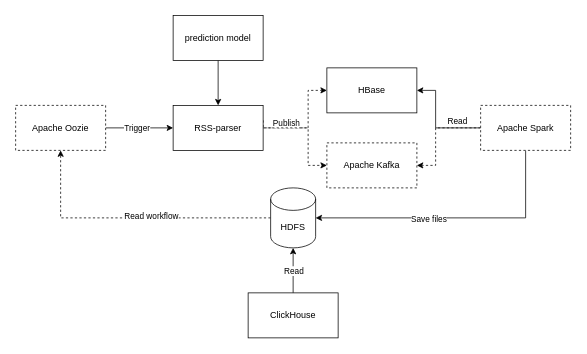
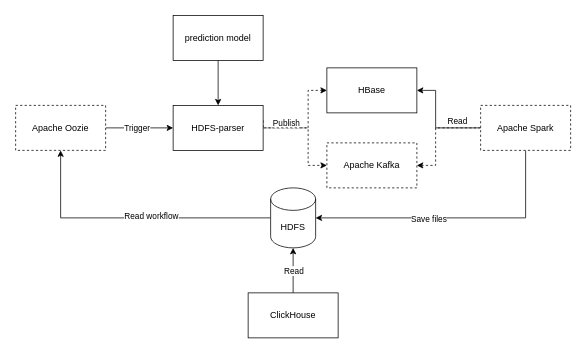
node "RSS-parser": label "RSS-parser" -> "HDFS-parser"
edge "HDFS" -> "Apache Oozie": style dashed -> solid
